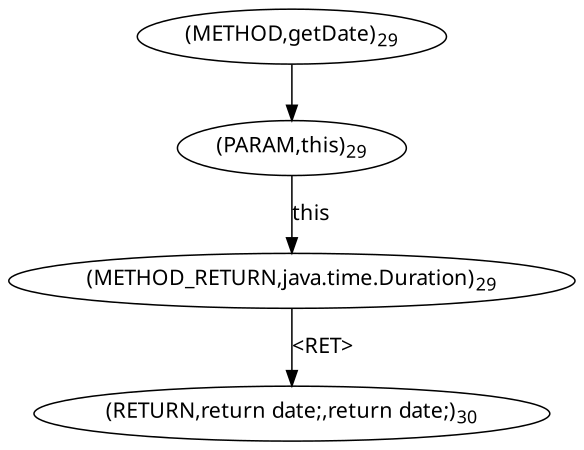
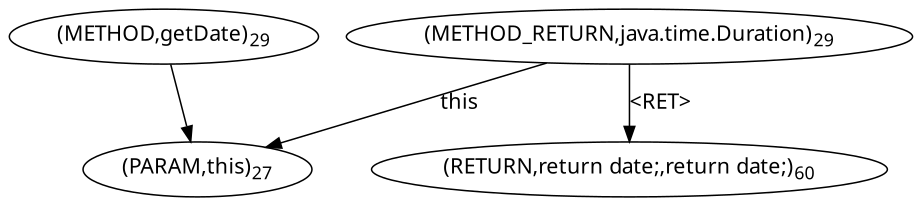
node "(PARAM,this)": text "29" -> "27"
edge "(PARAM,this)" -> "(METHOD_RETURN,java.time.Duration)": reversed
node "(RETURN,return date;,return date;)": text "30" -> "60"
